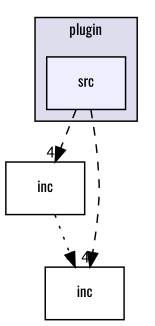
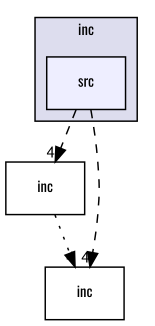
cluster "plugin": label "plugin" -> "inc"
